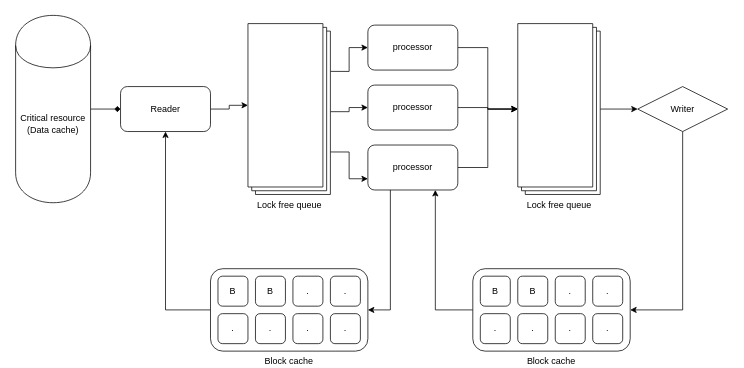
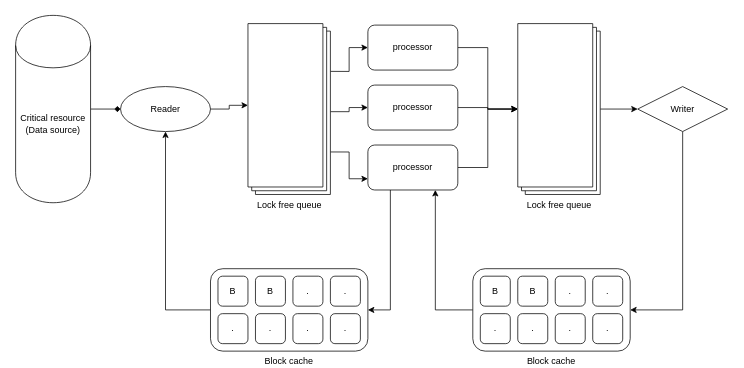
node "Reader": shape rounded rectangle -> ellipse
node "Critical resource (Data cache)": label "Critical resource (Data cache)" -> "Critical resource (Data source)"
